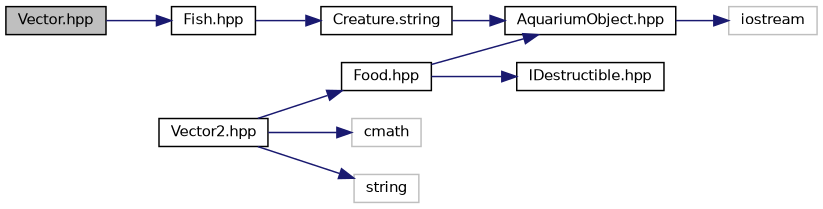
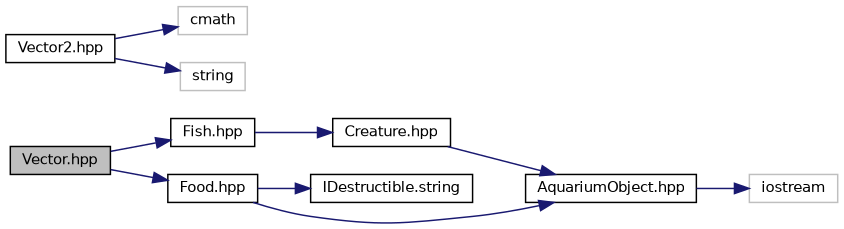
node "Creature.string": label "Creature.string" -> "Creature.hpp"
node "IDestructible.hpp": label "IDestructible.hpp" -> "IDestructible.string"
edge "Vector2.hpp" -> "Food.hpp": now "Vector.hpp" -> "Food.hpp"
